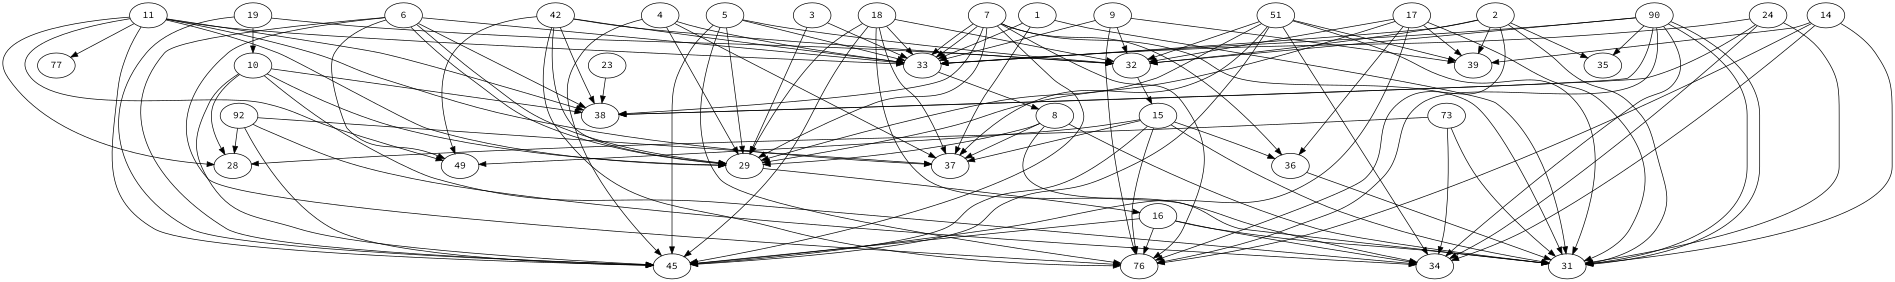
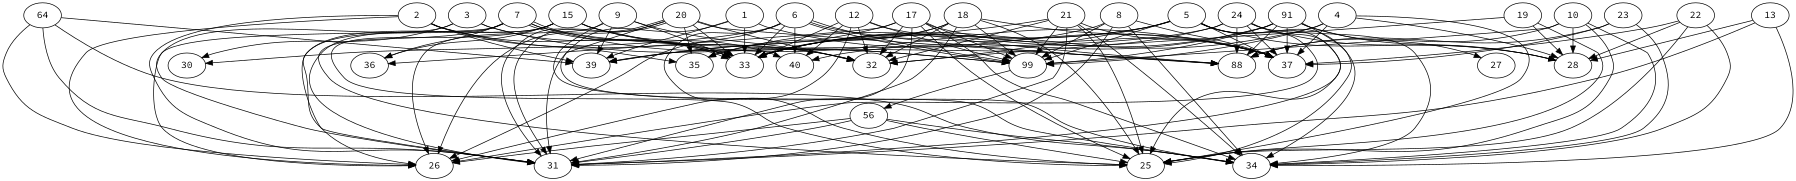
node "11": label "11" -> "91"
node "42": label "42" -> "12"
node "51": label "51" -> "21"
node "90": label "90" -> "20"
node "14": label "14" -> "64"
edge "4" -> "28": added
edge "5" -> "35": added
edge "19" -> "10": now "19" -> "28"
edge "1" -> "39": added
edge "5" -> "37": added
edge "18" -> "35": added
edge "17" -> "37": added
edge "24" -> "37": added
edge "24" -> "28": added
edge "5" -> "28": added
edge "24" -> "39": added
edge "23" -> "37": added
node "77": label "77" -> "27"
node "30": added
edge "5" -> "34": added
edge "32" -> "15": reversed
edge "33" -> "8": reversed
edge "17" -> "34": added
edge "9" -> "34": added
node "92": label "92" -> "22"
node "38": label "38" -> "88"
node "73": label "73" -> "13"
edge "23" -> "34": added
node "49": label "49" -> "40"
node "29": label "29" -> "99"
edge "36" -> "31": now "3" -> "31"
node "16": label "16" -> "56"
node "45": label "45" -> "25"
node "76": label "76" -> "26"
